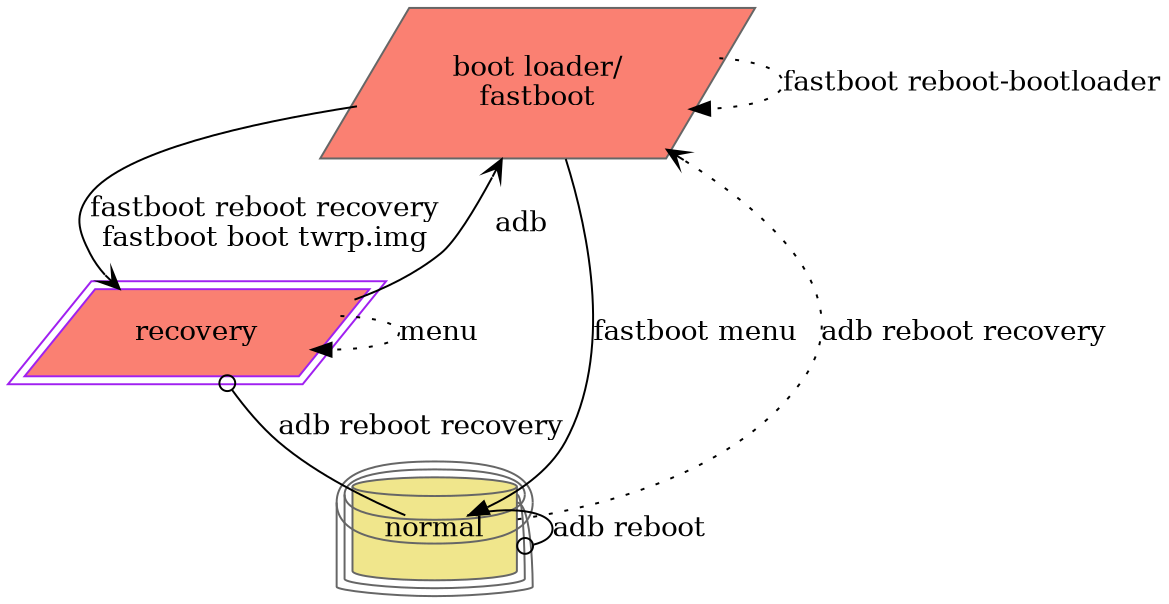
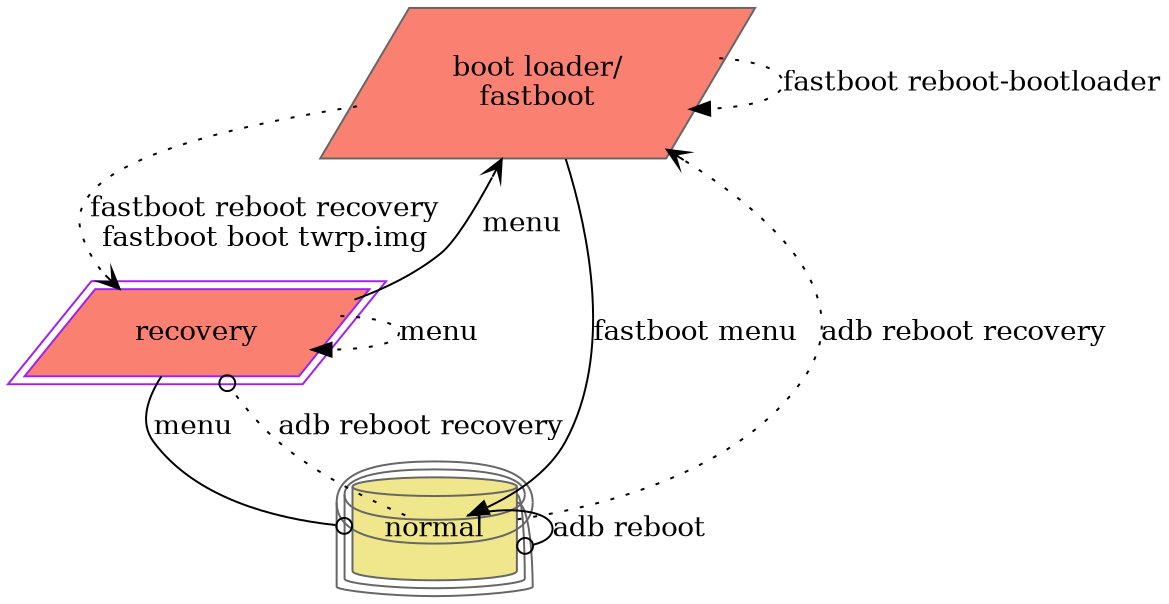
edge "boot loader/ fastboot" -> "recovery": style solid -> dotted
edge "recovery" -> "boot loader/ fastboot": label "adb" -> "menu"
edge "normal" -> "recovery": style solid -> dotted
edge "recovery" -> "normal": added, label "menu"
